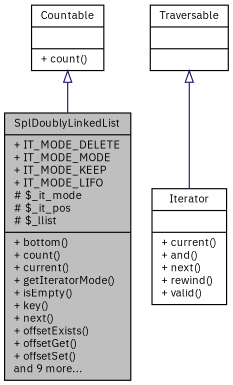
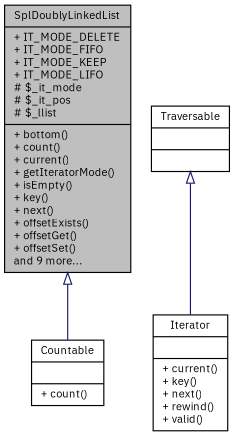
edge "SplDoublyLinkedList" -> "Countable": reversed
node "SplDoublyLinkedList": text "+ IT_MODE_MODE" -> "+ IT_MODE_FIFO"
node "Iterator": text "+ and()" -> "+ key()"
